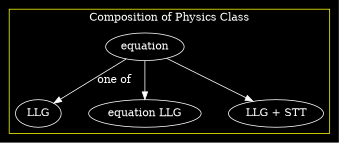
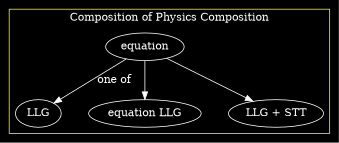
cluster "Composition of Physics Class": label "Composition of Physics Class" -> "Composition of Physics Composition"
